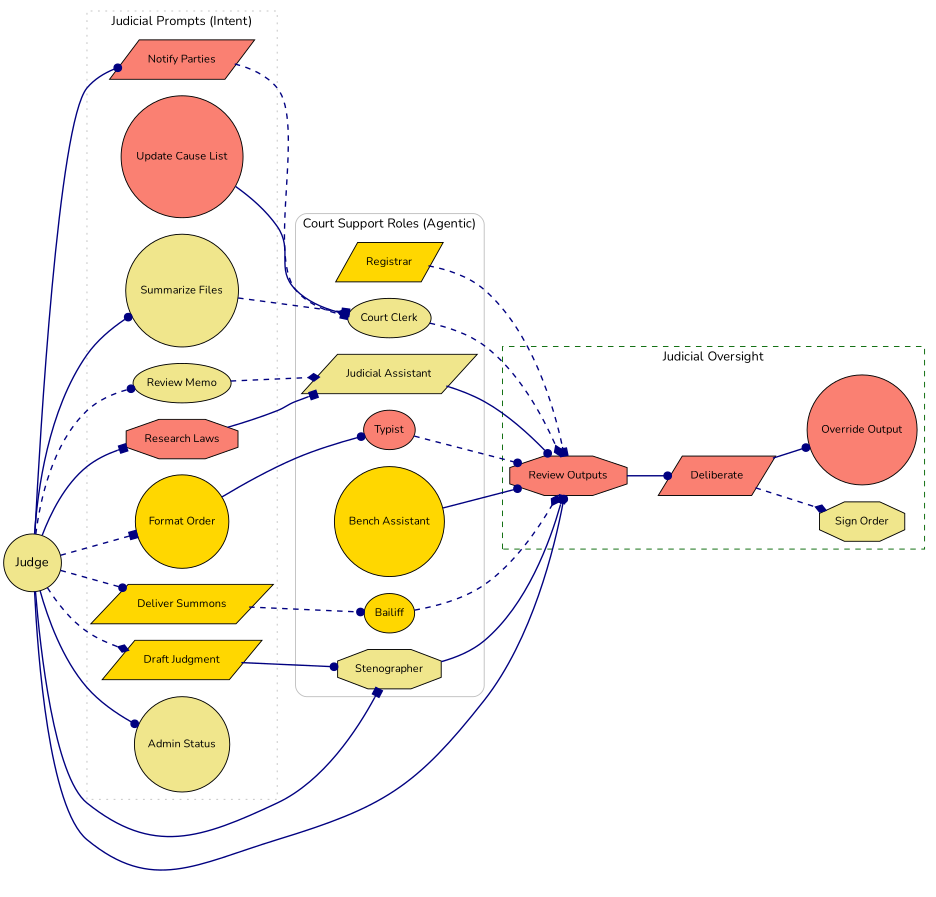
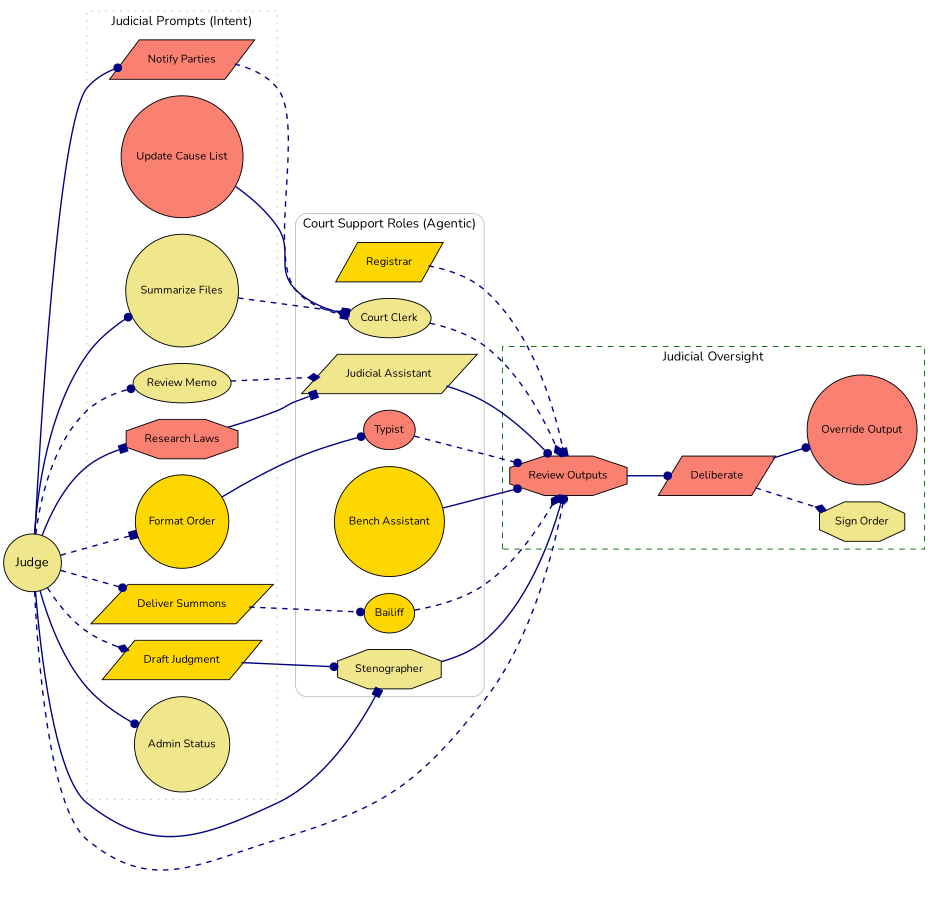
edge "Judge" -> "Review Outputs": style bold -> dashed
